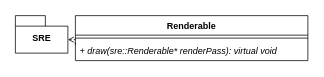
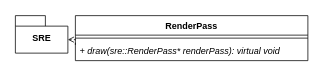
node "Renderable": label "Renderable" -> "RenderPass"
node "+ draw(sre::Renderable* renderPass): virtual void": label "+ draw(sre::Renderable* renderPass): virtual void" -> "+ draw(sre::RenderPass* renderPass): virtual void"
